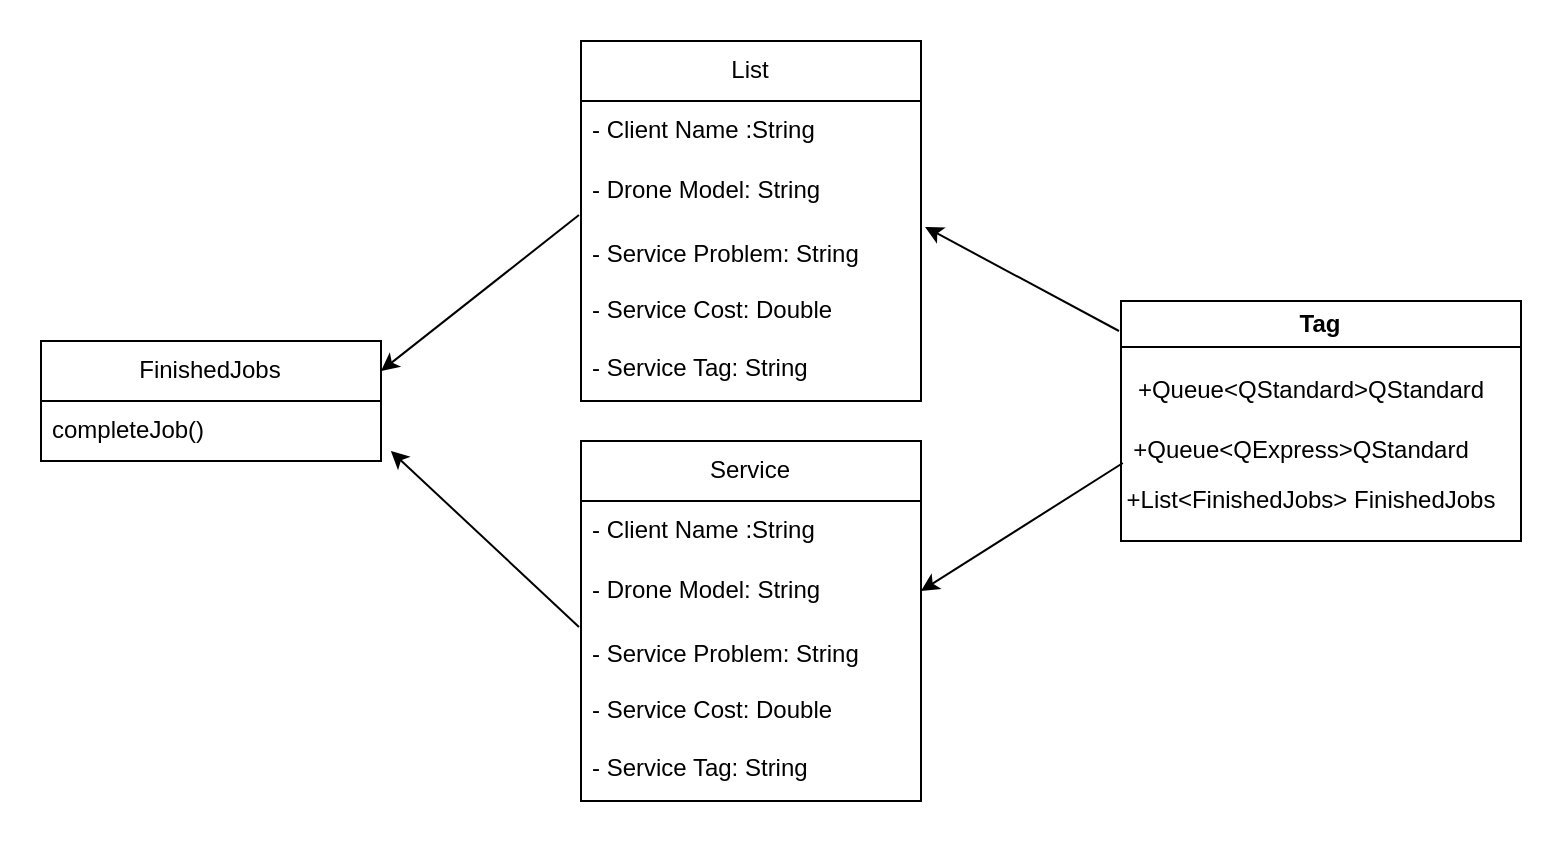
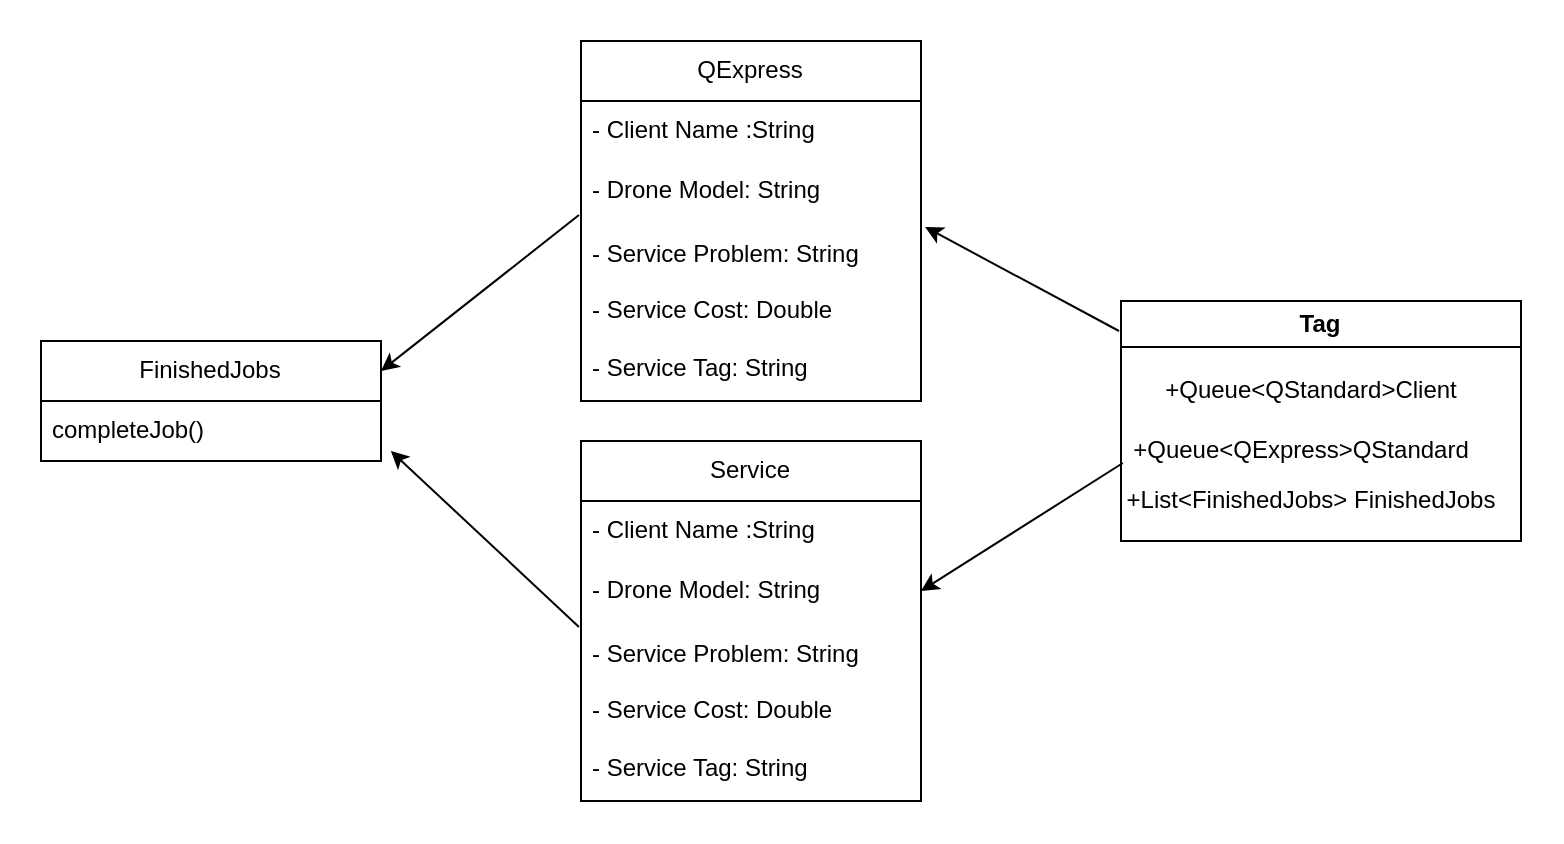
node "List": label "List" -> "QExpress"
node "+Queue<QStandard>QStandard": label "+Queue<QStandard>QStandard" -> "+Queue<QStandard>Client"
